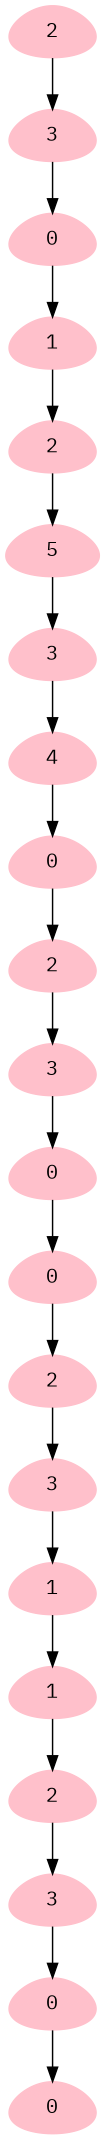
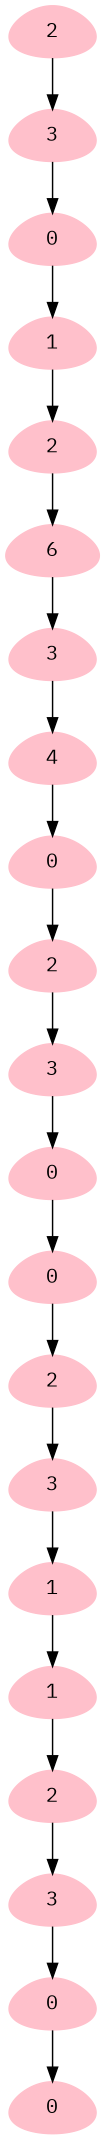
node "5": label "5" -> "6"
